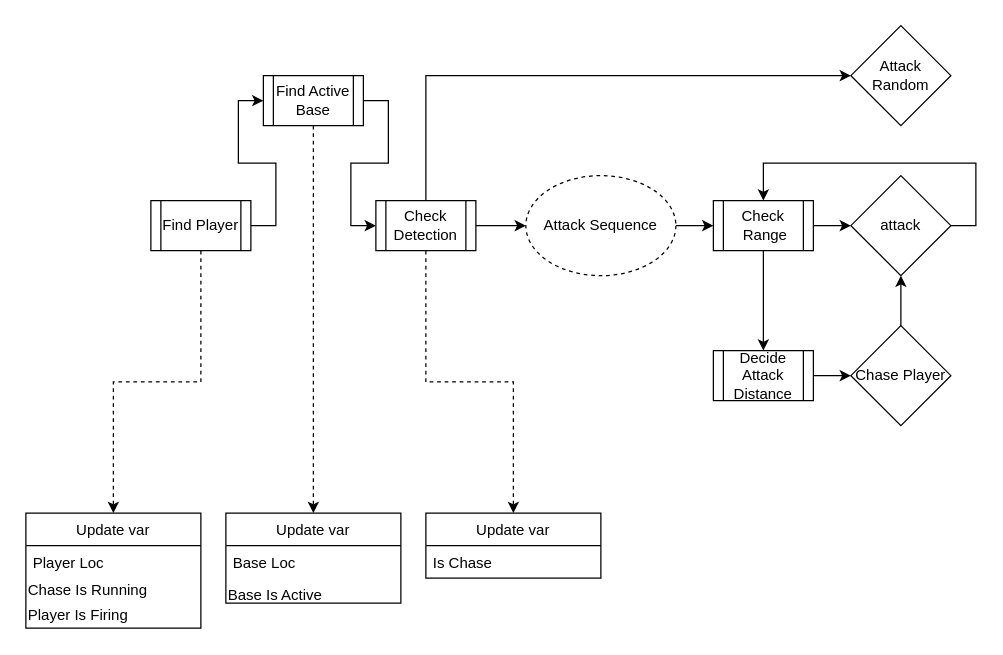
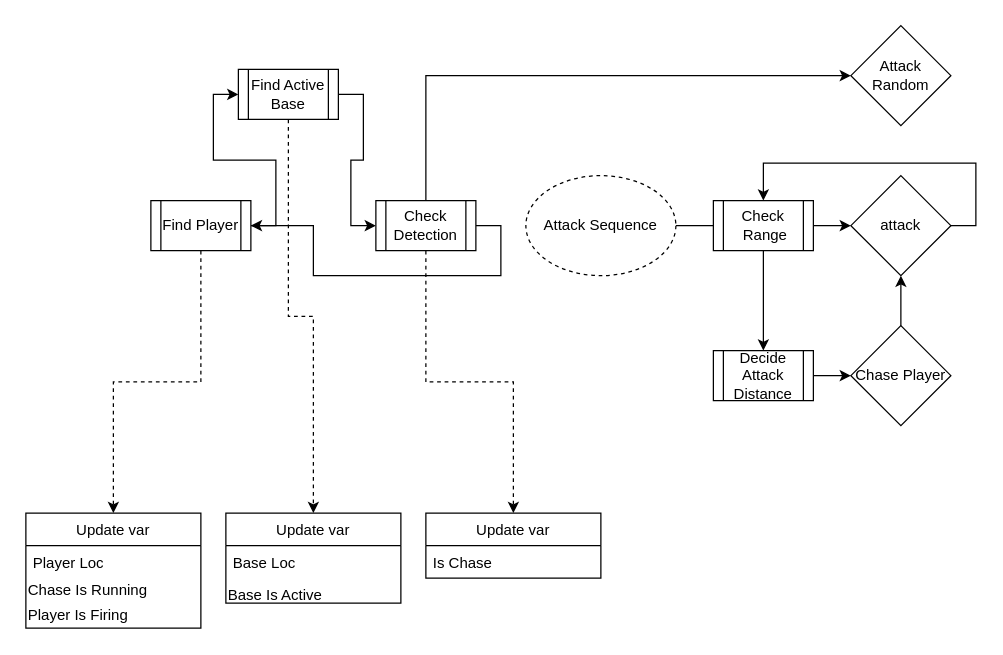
node "Find Active Base": moved (313, 101) -> (288, 94)
edge "Check Detection" -> "Attack Sequence": now "Check Detection" -> "Find Player"
edge "Attack Sequence" -> "Check Range": arrowhead classic -> none
